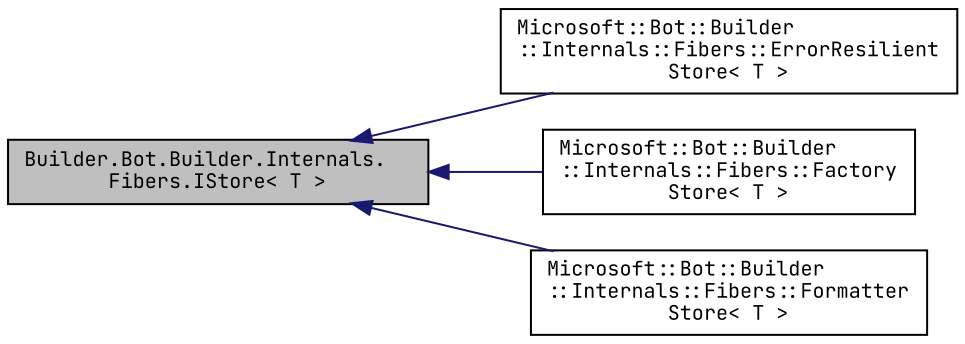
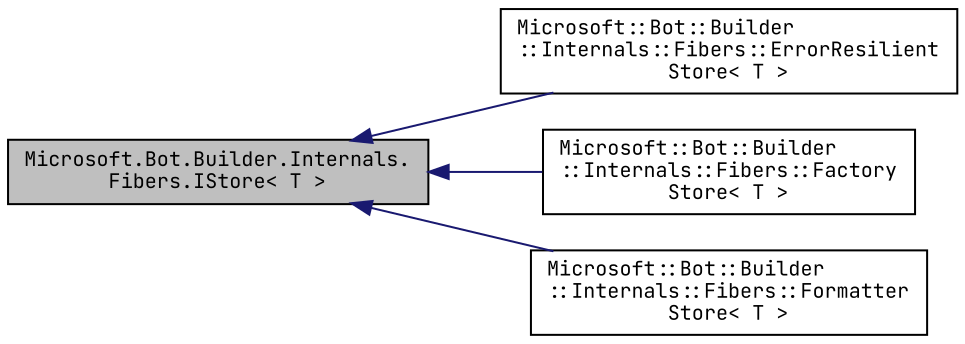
node "Builder.Bot.Builder.Internals. Fibers.IStore< T >": label "Builder.Bot.Builder.Internals. Fibers.IStore< T >" -> "Microsoft.Bot.Builder.Internals. Fibers.IStore< T >"
